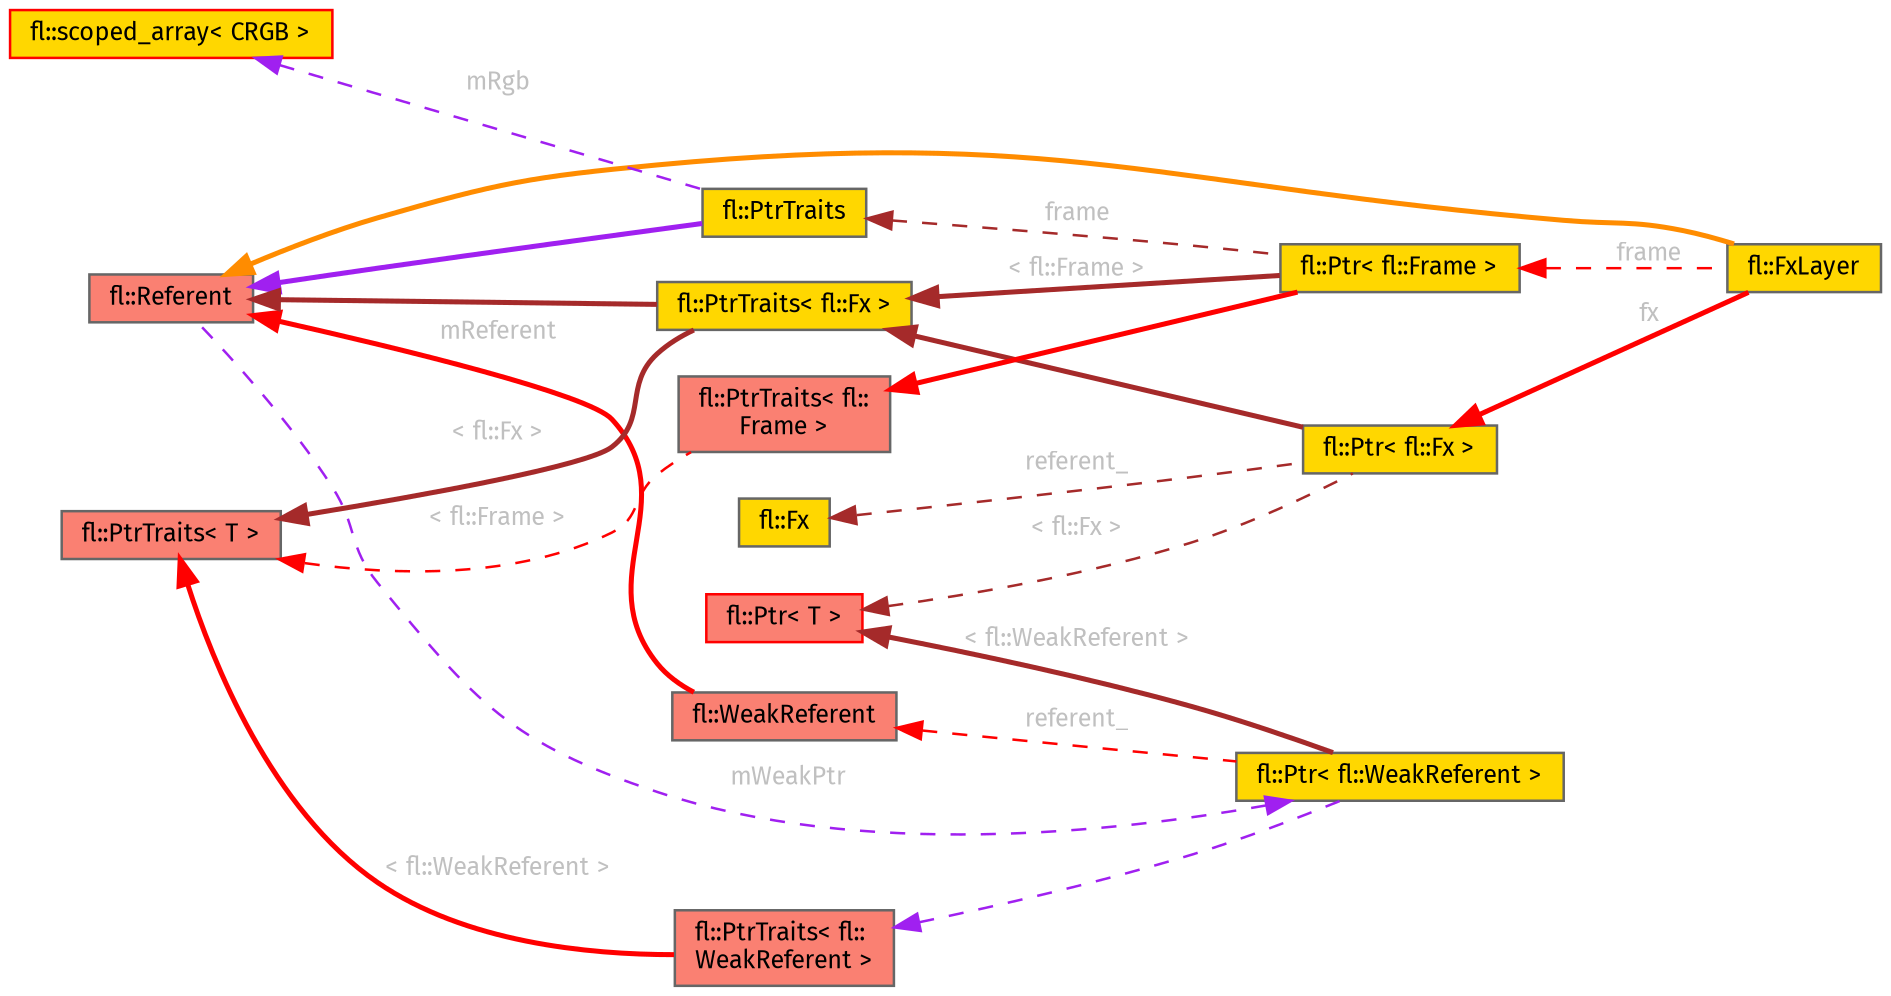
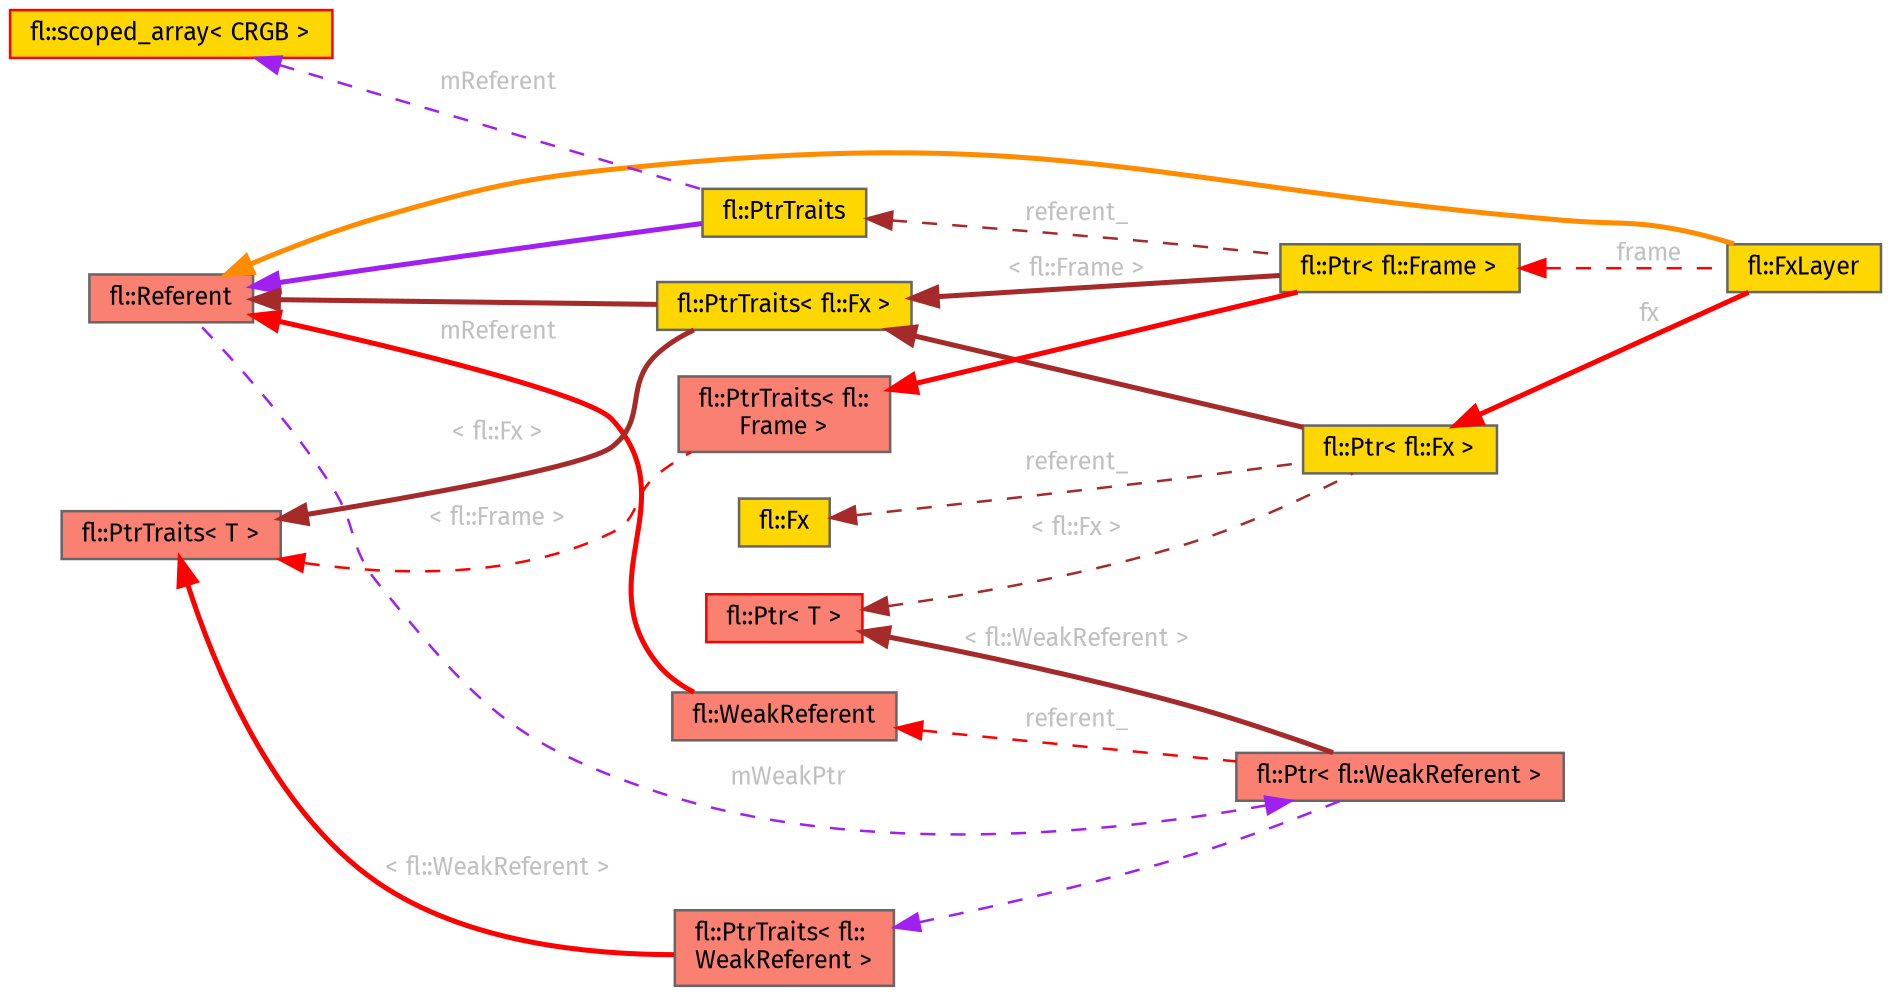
edge "fl::PtrTraits" -> "fl::scoped_array< CRGB >": label " mRgb" -> " mReferent"
edge "fl::Ptr< fl::Frame >" -> "fl::PtrTraits": label " frame" -> " referent_"
node "fl::Ptr< fl::WeakReferent >": fillcolor gold -> salmon
